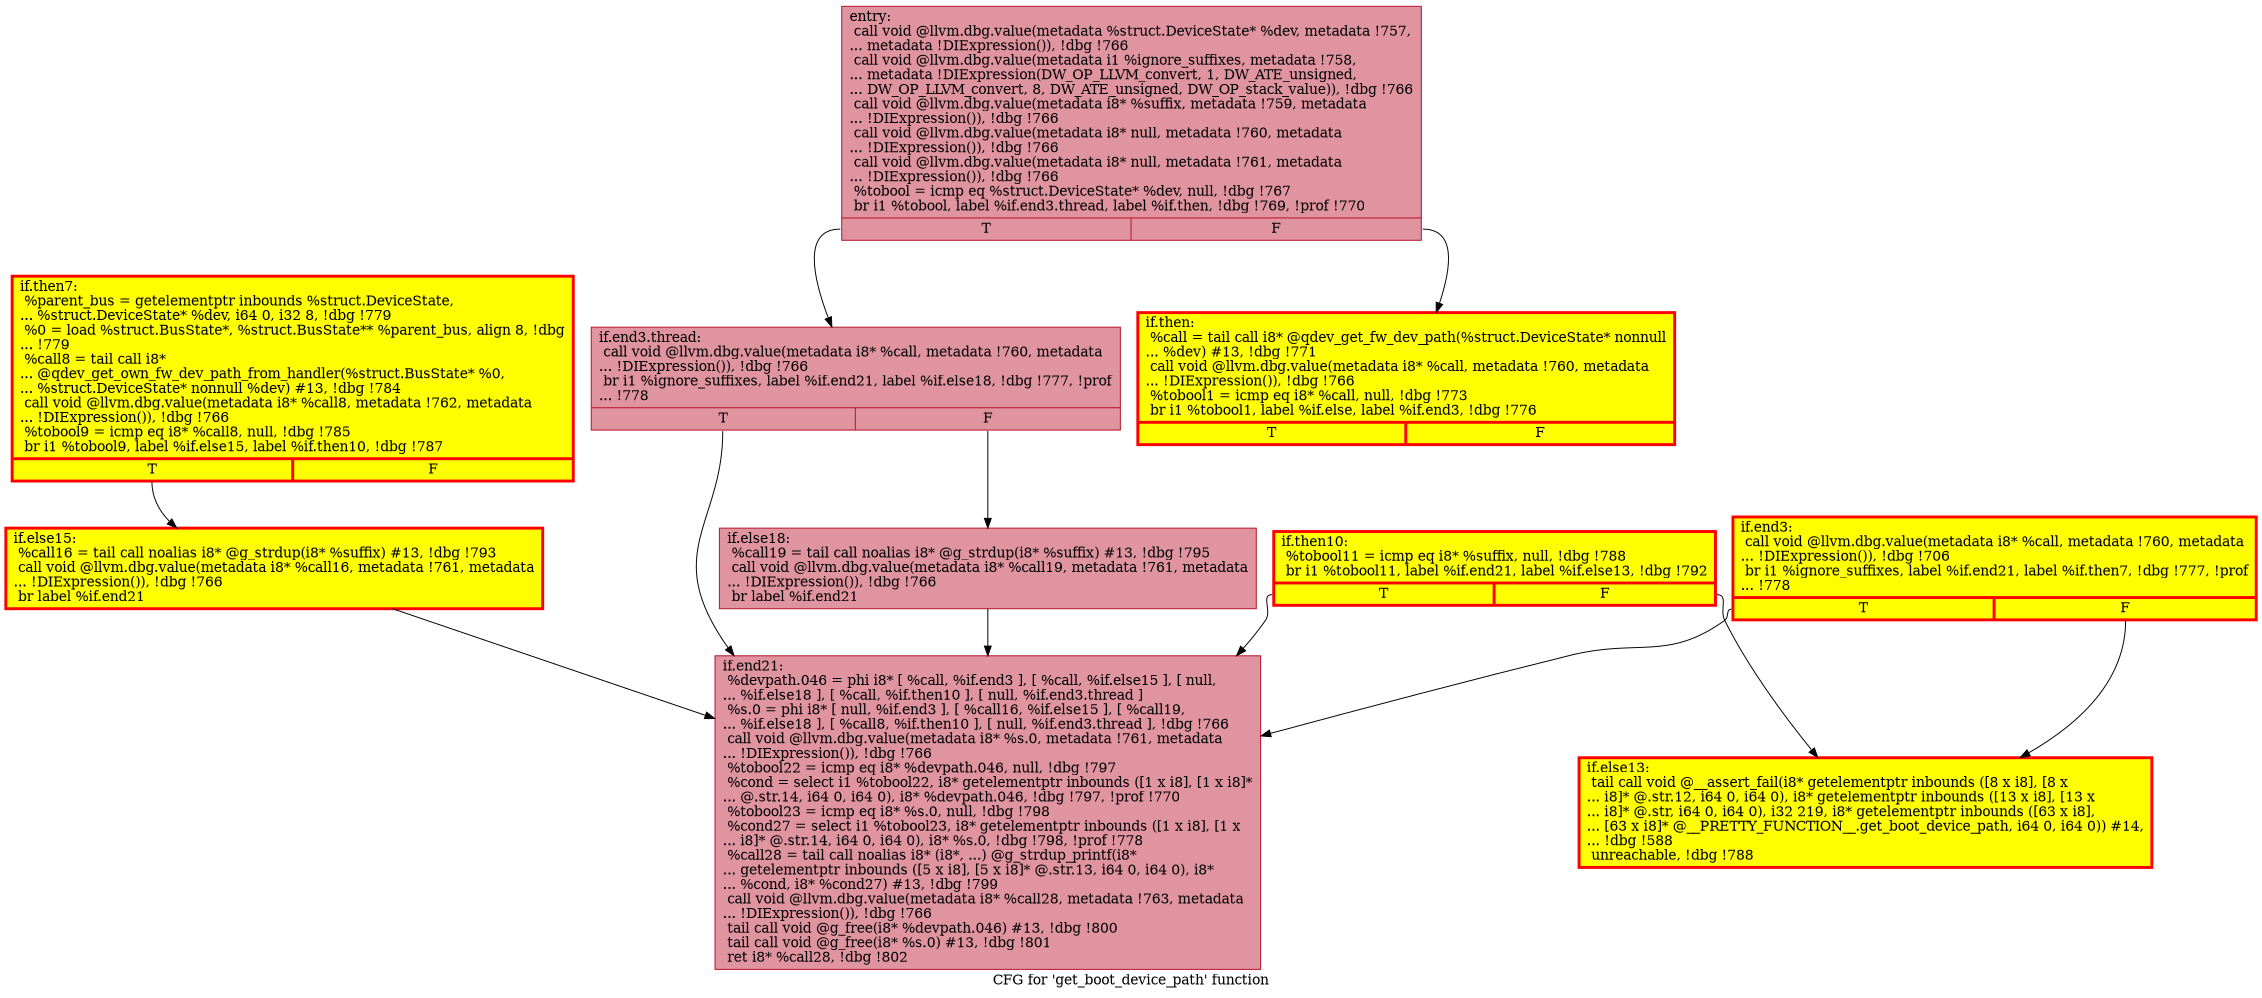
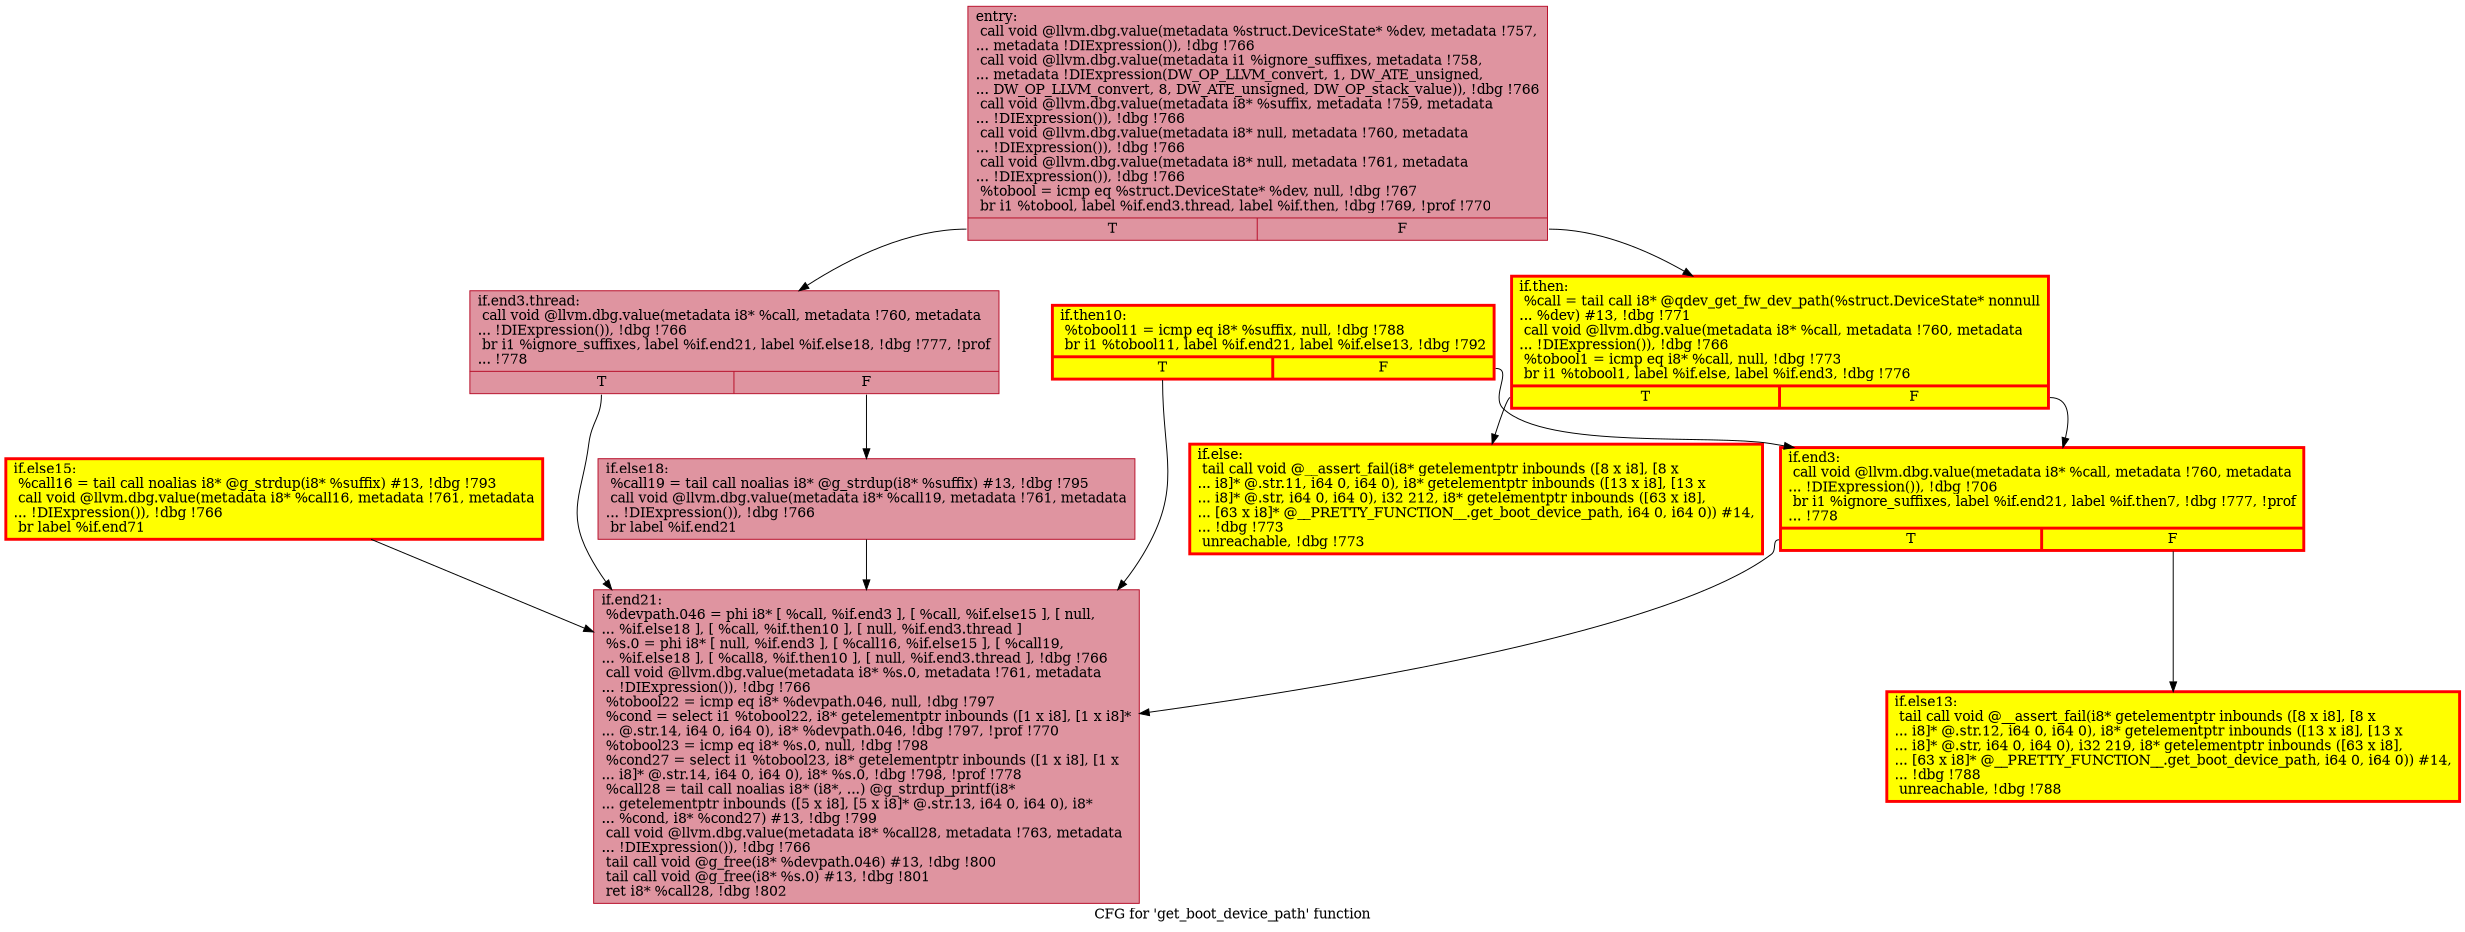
node "if.then7:": removed
edge "if.then:" -> "if.end3:": added
node "if.else:": added
node "if.else15:": text "br label %if.end21" -> "br label %if.end71"
edge "if.then10:" -> "if.else13:": now "if.then10:" -> "if.end3:"
node "if.else13:": text "... !dbg !588" -> "... !dbg !788"
